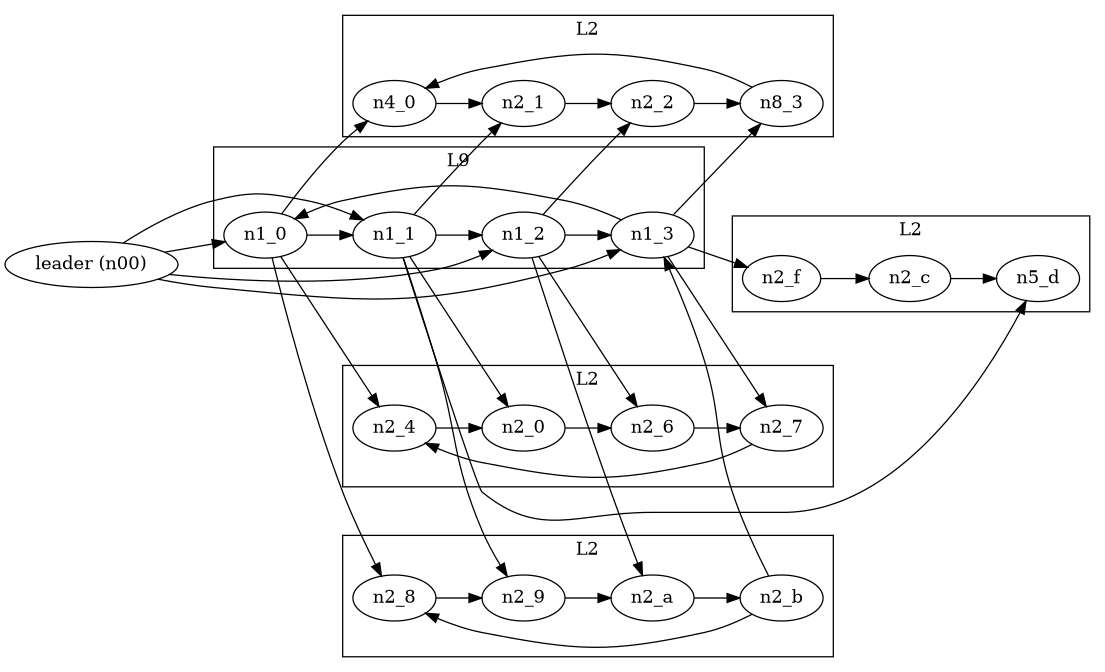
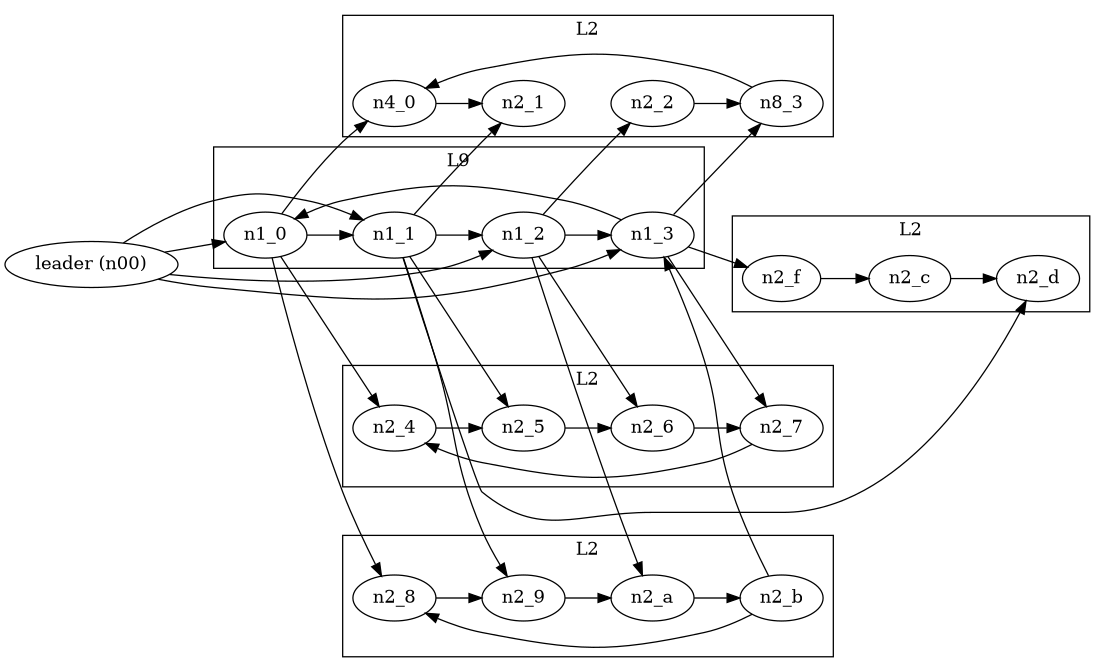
edge "n2_1" -> "n2_2": removed
node "n5_d": label "n5_d" -> "n2_d"
node "n2_0": label "n2_0" -> "n2_5"
